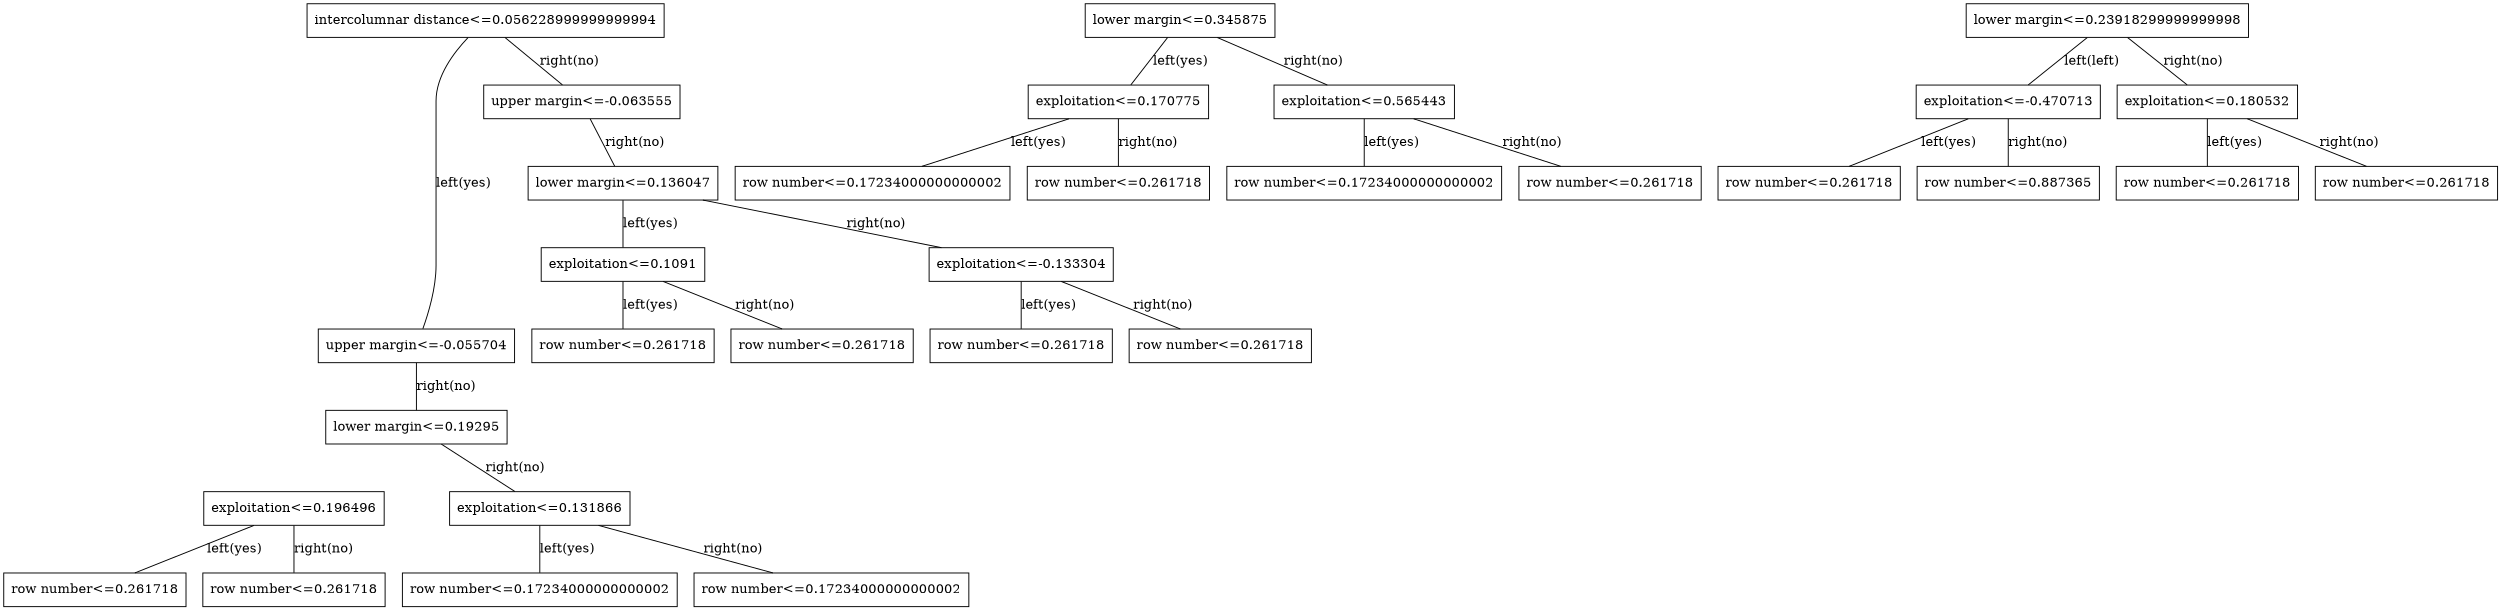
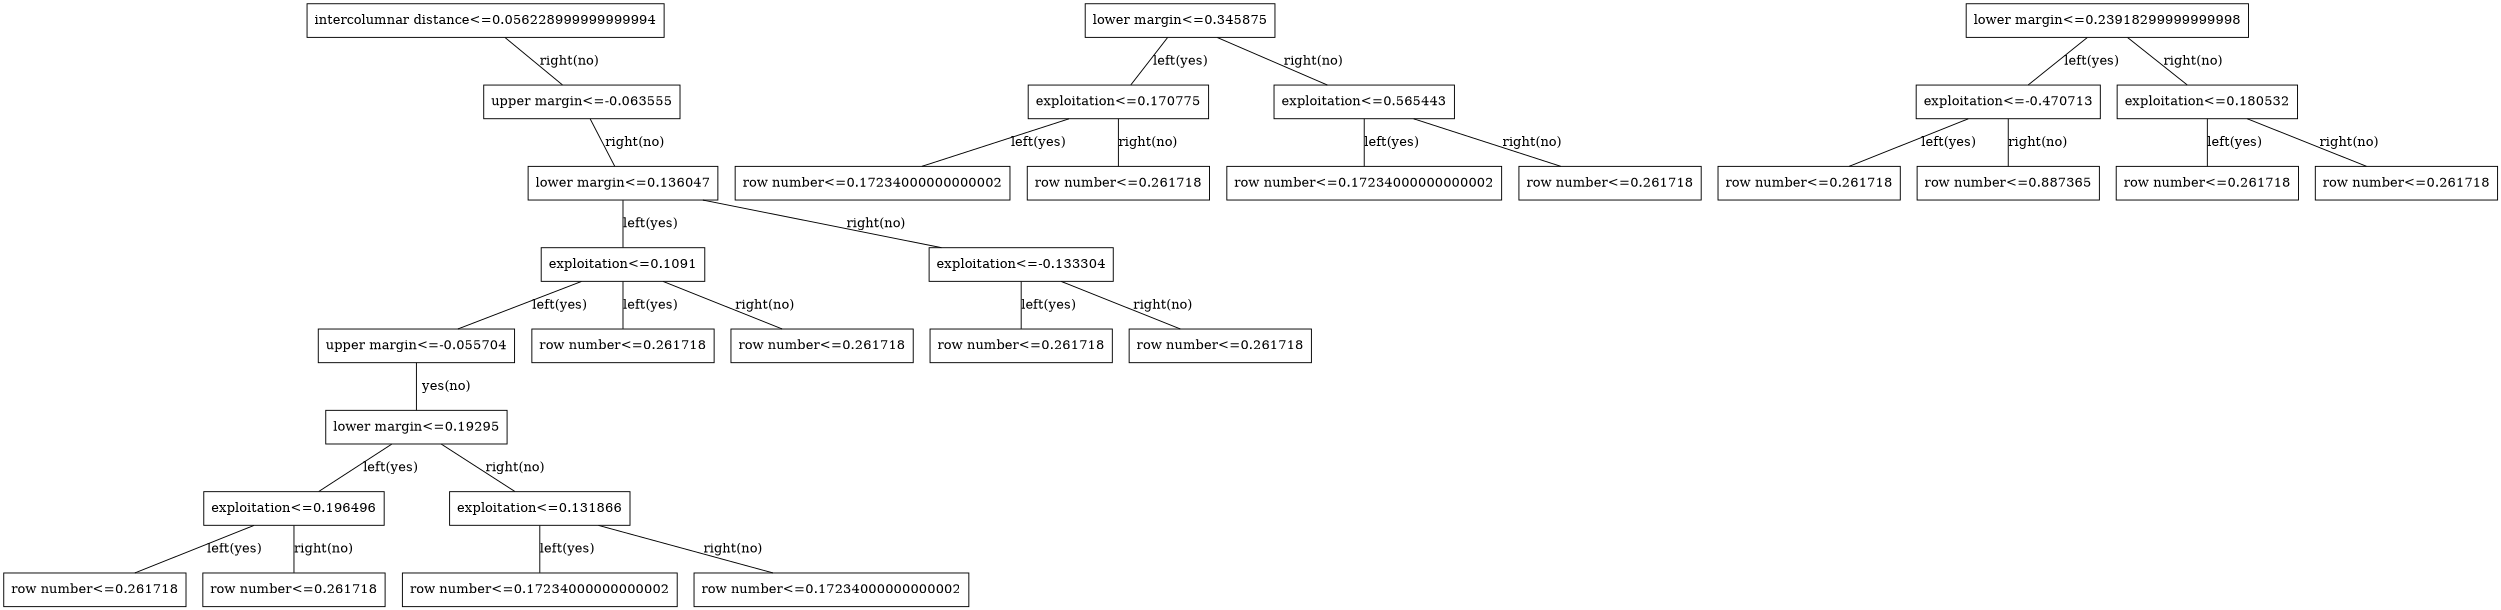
edge "lower margin<=0.23918299999999998" -- "exploitation<=-0.470713": label "left(left)" -> "left(yes)"
edge "intercolumnar distance<=0.056228999999999994" -- "upper margin<=-0.055704": now "exploitation<=0.1091" -- "upper margin<=-0.055704"
edge "upper margin<=-0.055704" -- "lower margin<=0.19295": label "right(no)" -> "yes(no)"
edge "lower margin<=0.19295" -- "exploitation<=0.196496": added, label "left(yes)"
